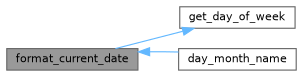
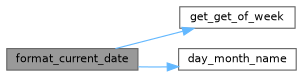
node "get_day_of_week": label "get_day_of_week" -> "get_get_of_week"
edge "day_month_name" -> "format_current_date": reversed
